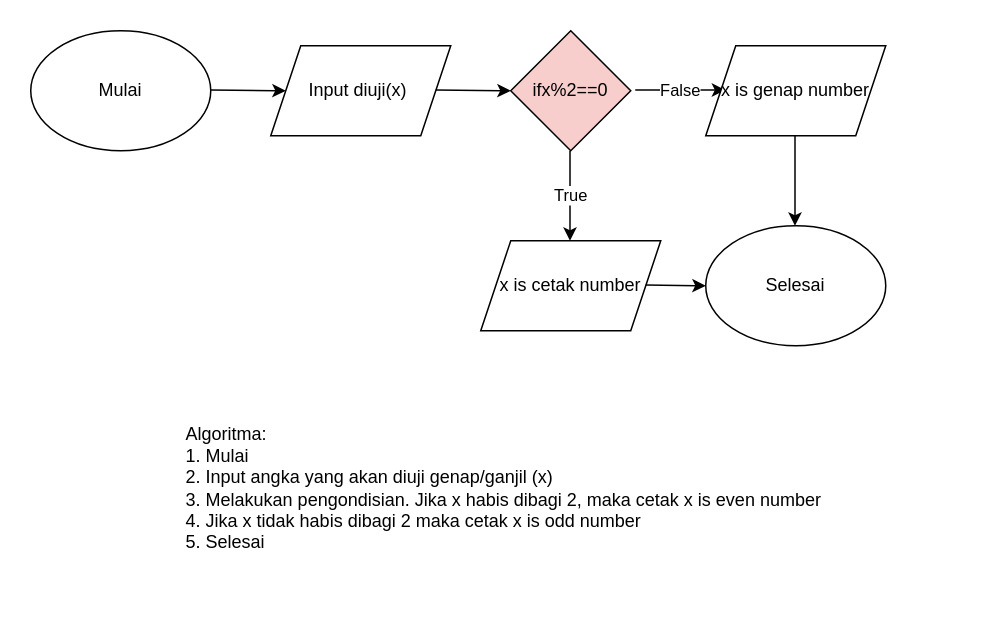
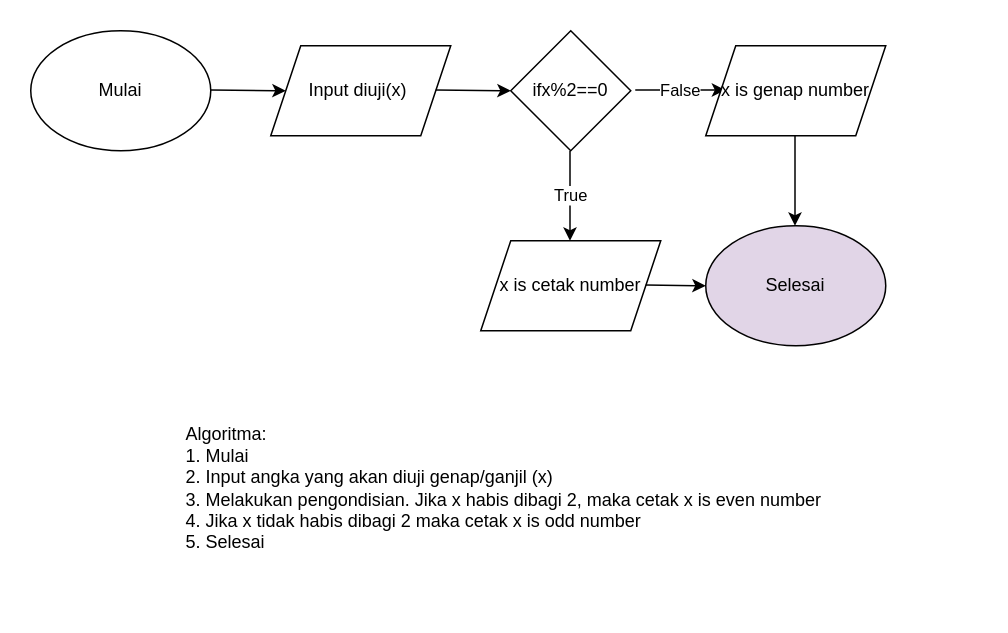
node "ifx%2==0": fillcolor #f8cecc -> #ffffff
node "Selesai": fillcolor #ffffff -> #e1d5e7
